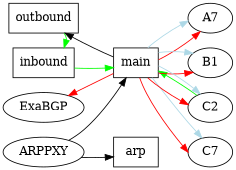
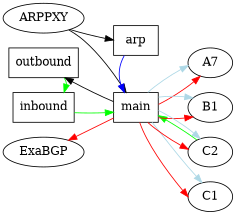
edge "arp" -> "main": added
node "C7": label "C7" -> "C1"
